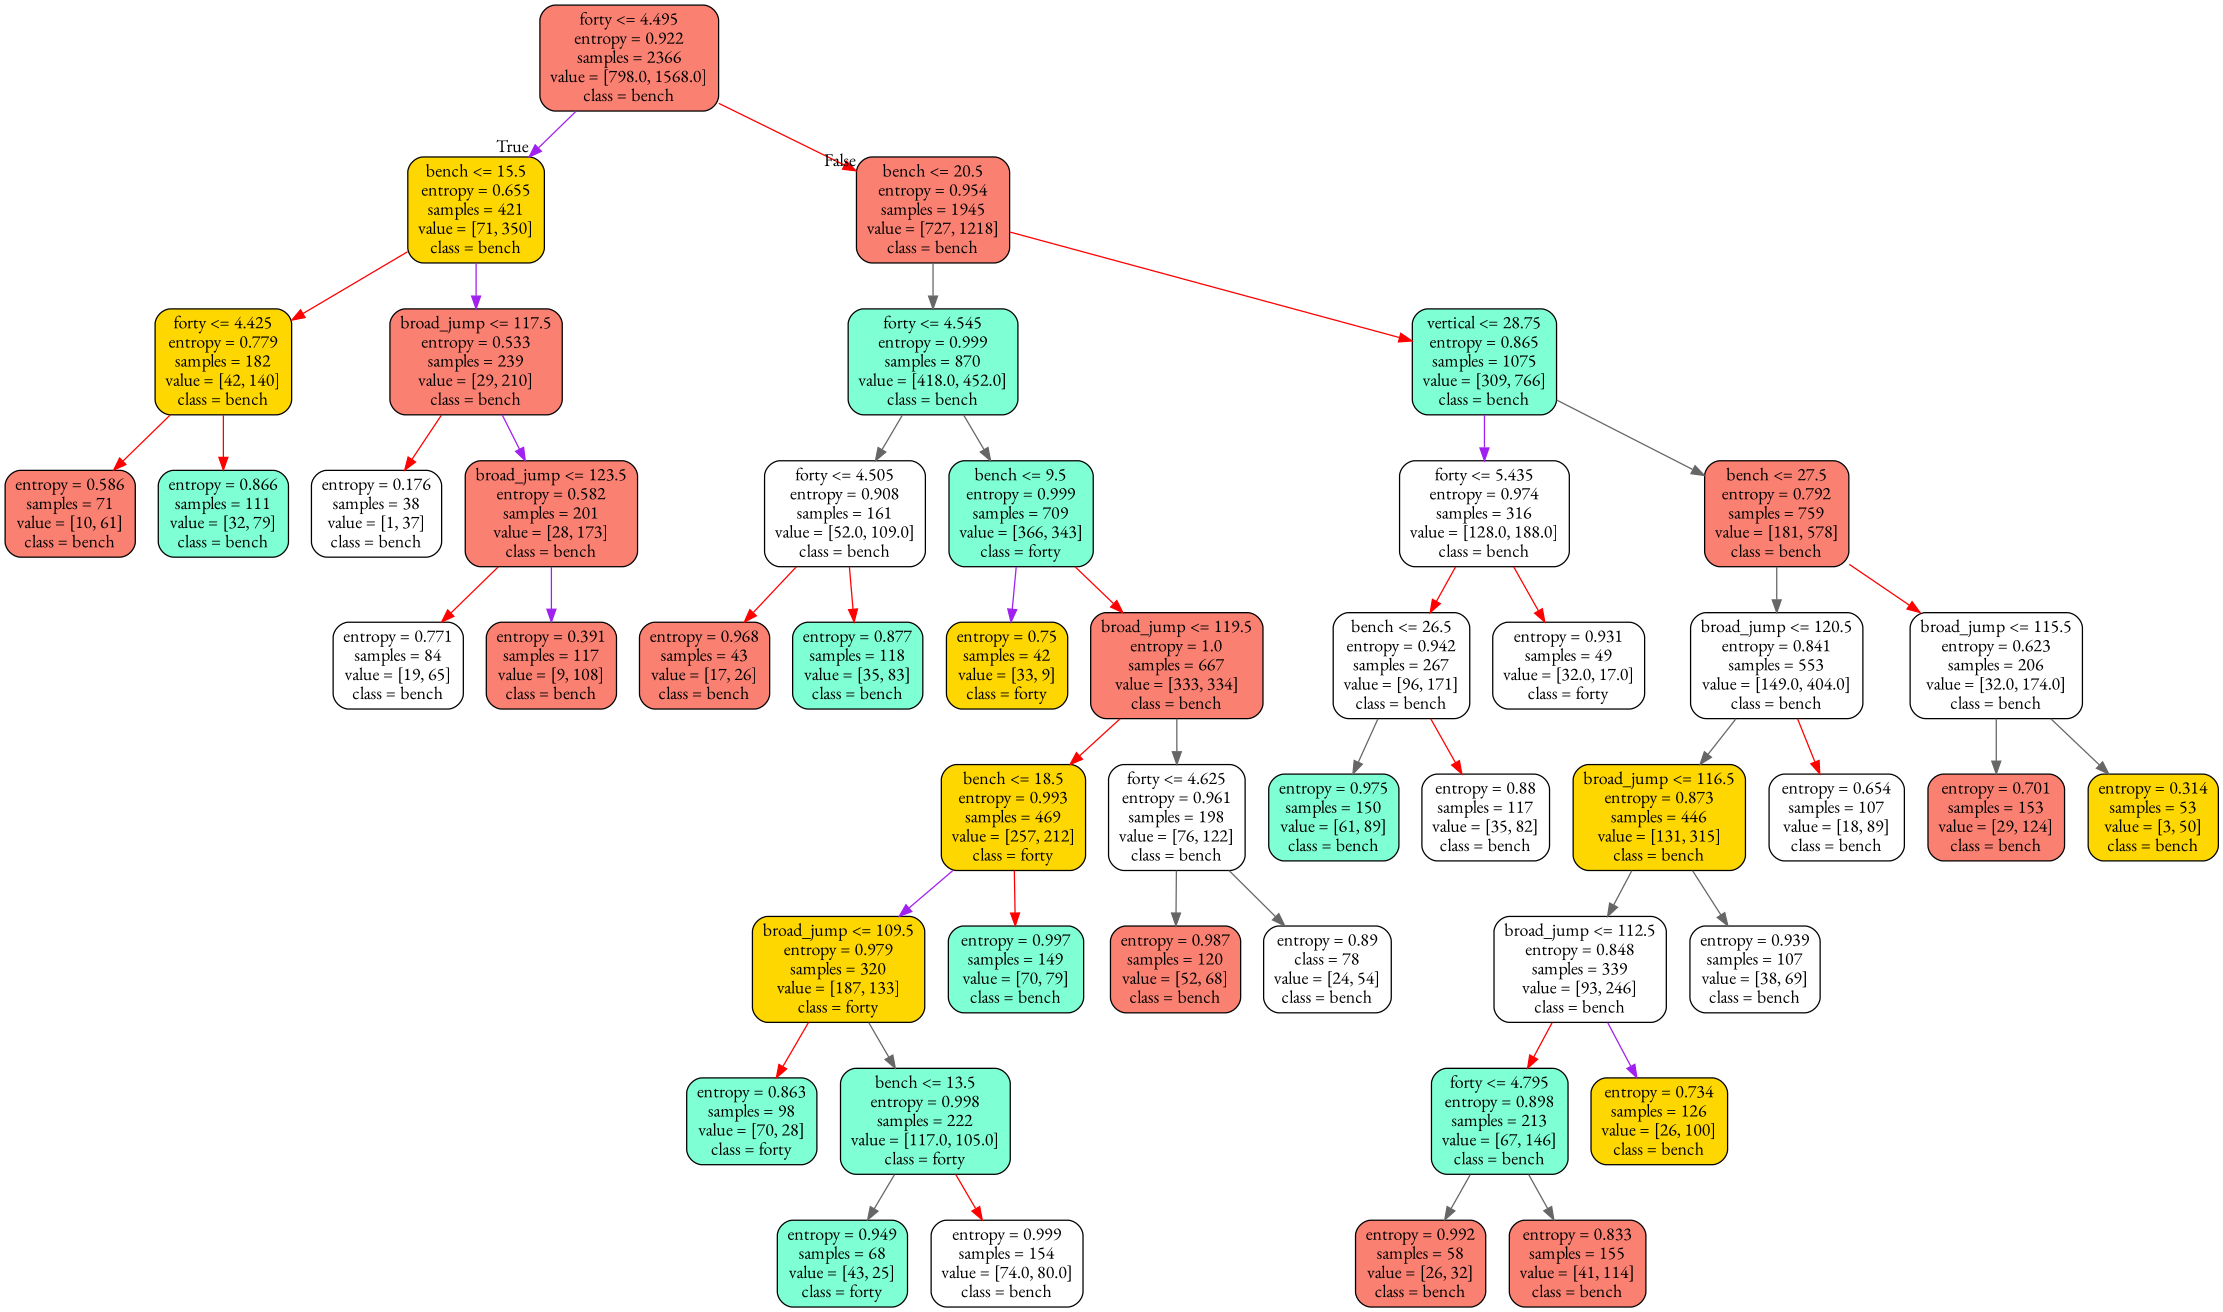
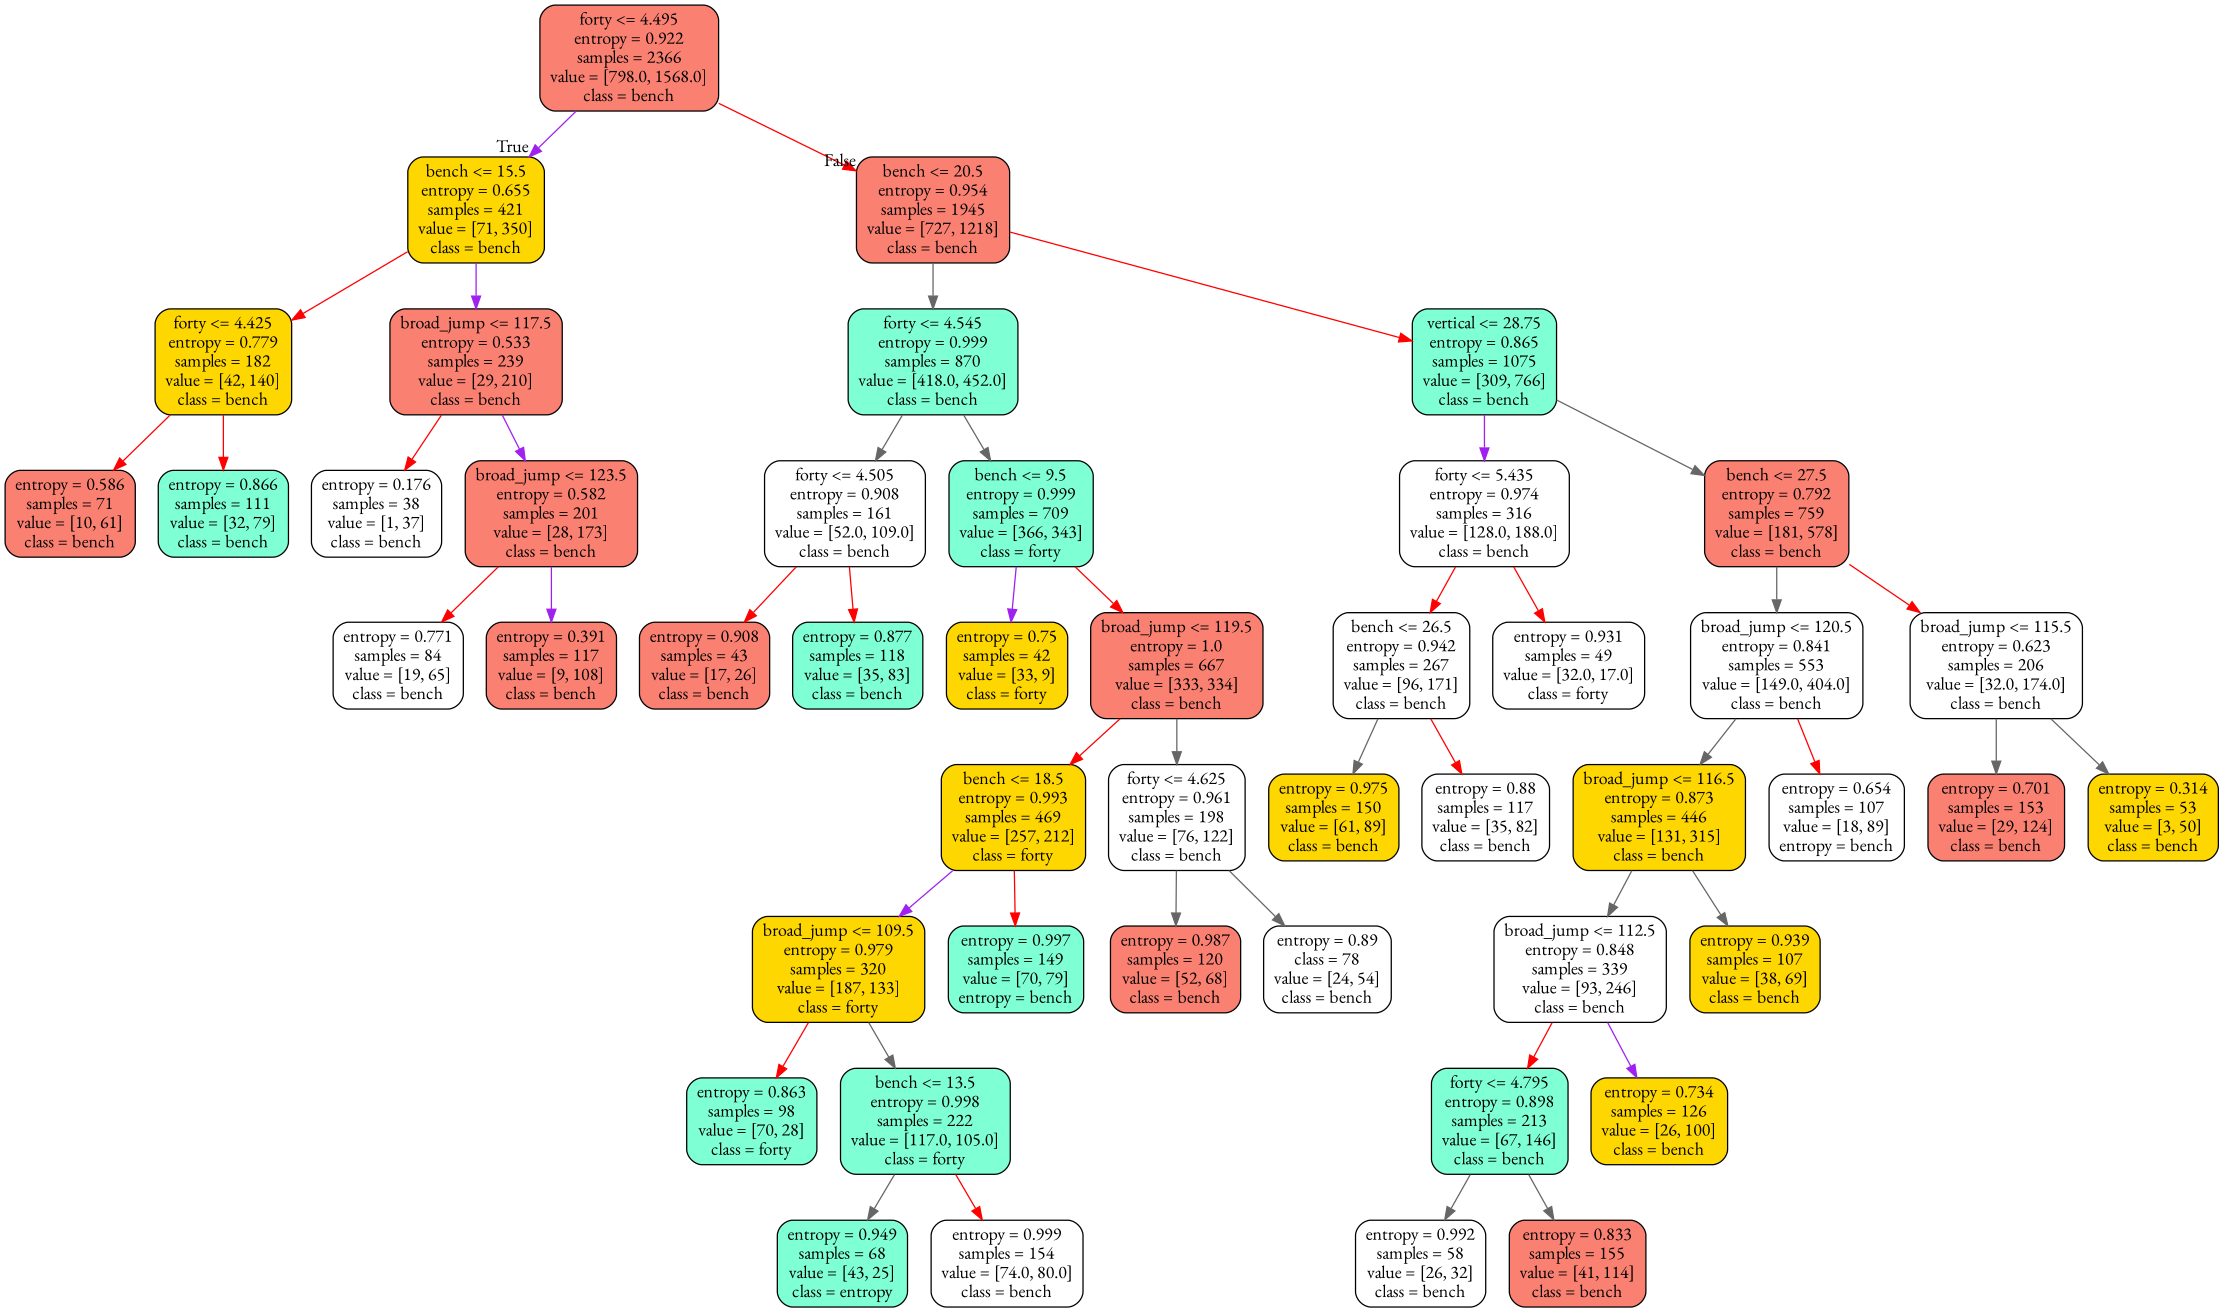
node "entropy = 0.968 samples = 43 value = [17, 26] class = bench": label "entropy = 0.968 samples = 43 value = [17, 26] class = bench" -> "entropy = 0.908 samples = 43 value = [17, 26] class = bench"
node "entropy = 0.975 samples = 150 value = [61, 89] class = bench": fillcolor aquamarine -> gold
node "entropy = 0.654 samples = 107 value = [18, 89] class = bench": label "entropy = 0.654 samples = 107 value = [18, 89] class = bench" -> "entropy = 0.654 samples = 107 value = [18, 89] entropy = bench"
node "entropy = 0.997 samples = 149 value = [70, 79] class = bench": label "entropy = 0.997 samples = 149 value = [70, 79] class = bench" -> "entropy = 0.997 samples = 149 value = [70, 79] entropy = bench"
node "entropy = 0.939 samples = 107 value = [38, 69] class = bench": fillcolor white -> gold
node "entropy = 0.949 samples = 68 value = [43, 25] class = forty": label "entropy = 0.949 samples = 68 value = [43, 25] class = forty" -> "entropy = 0.949 samples = 68 value = [43, 25] class = entropy"
node "entropy = 0.992 samples = 58 value = [26, 32] class = bench": fillcolor salmon -> white
